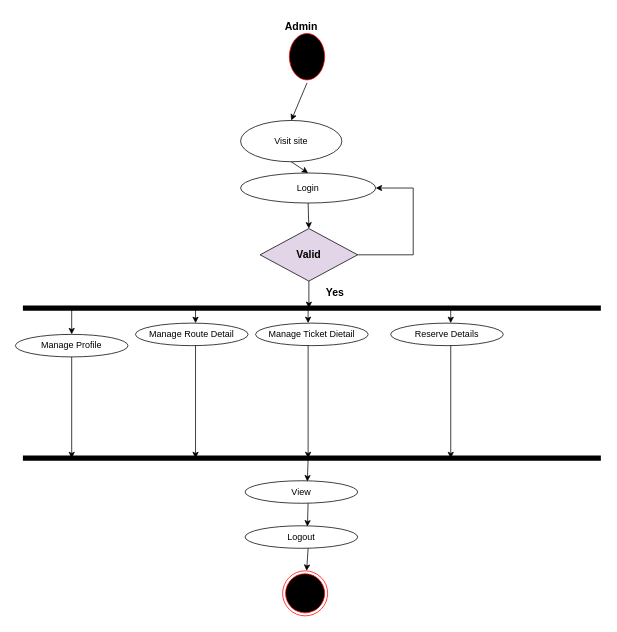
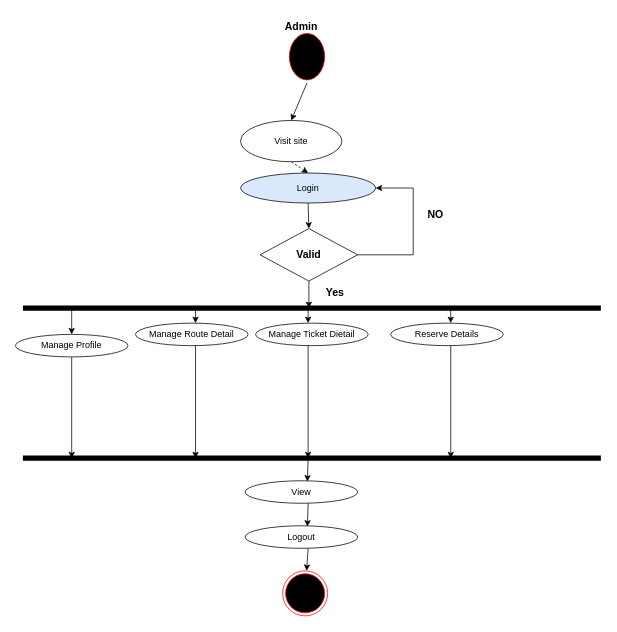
edge "Visit site" -> "Login": style solid -> dashed
node "Login": fillcolor #ffffff -> #dae8fc
node "NO": added
node "Valid": fillcolor #e1d5e7 -> #ffffff
